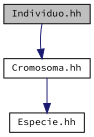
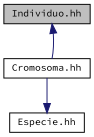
edge "Individuo.hh" -> "Cromosoma.hh": reversed
